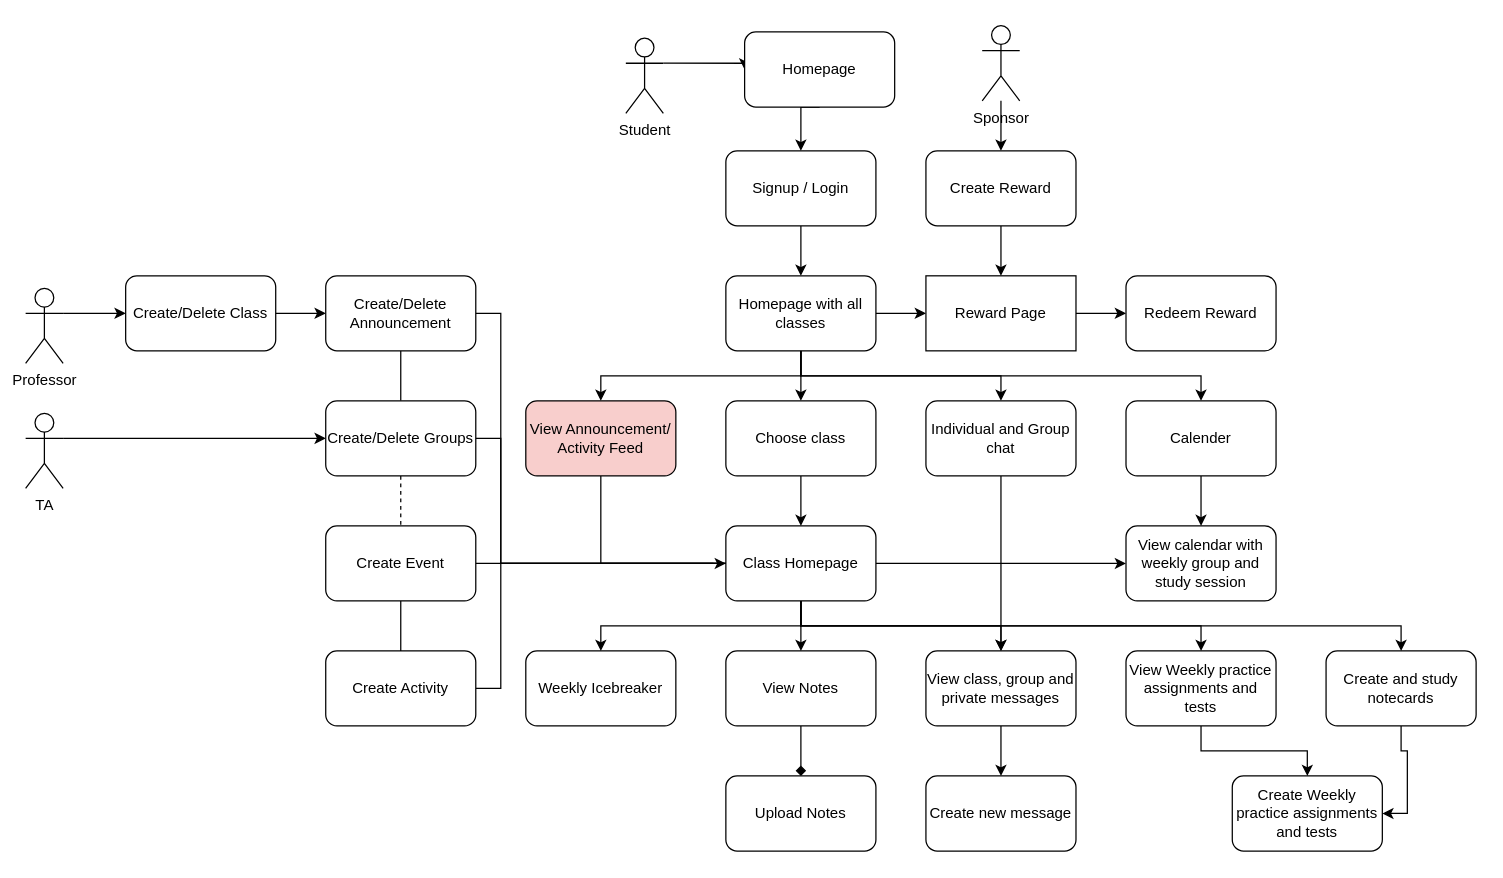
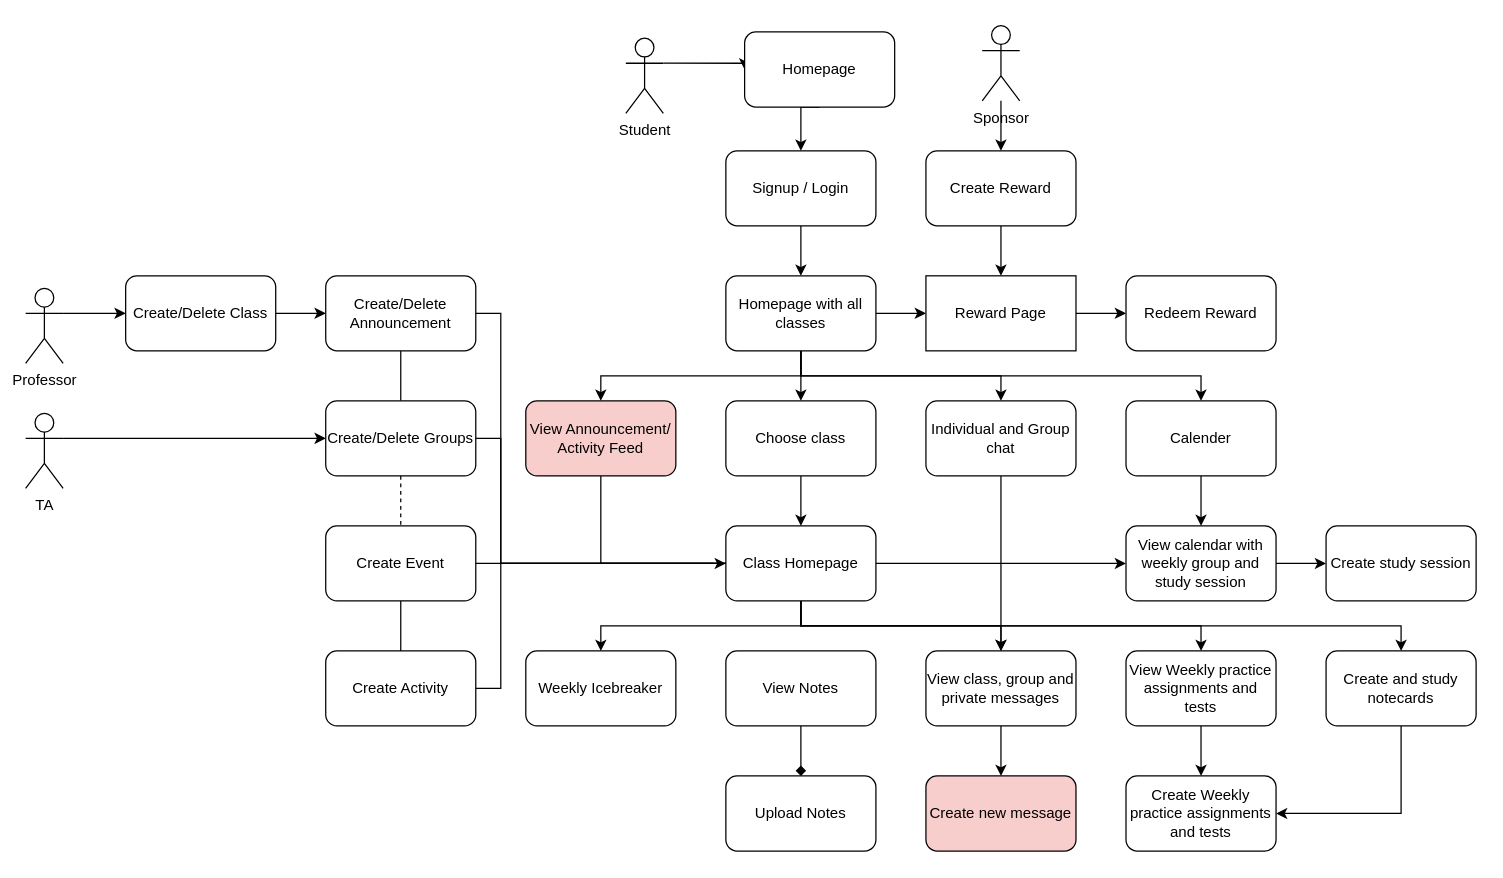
edge "View calendar with weekly group and study session" -> "Create study session": added
node "Create study session": added
edge "Class Homepage" -> "View Notes": removed
node "Create new message": fillcolor #ffffff -> #f8cecc
node "Create Weekly practice assignments and tests": moved (1307, 813) -> (1201, 813)
